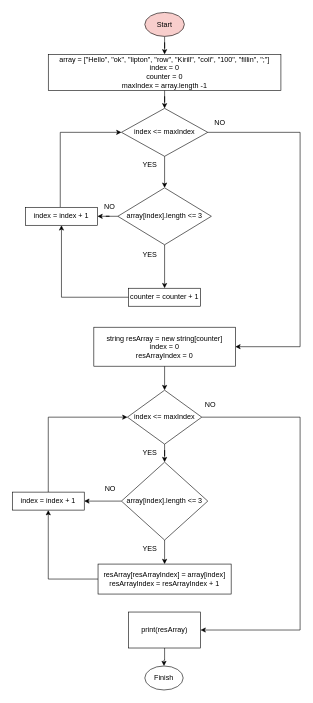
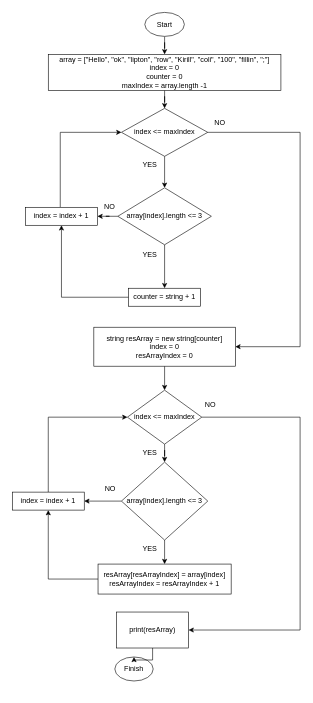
node "Start": fillcolor #f8cecc -> #ffffff
node "counter = counter + 1": label "counter = counter + 1" -> "counter = string + 1"
node "print(resArray)": moved (165, 630) -> (153, 630)
node "Finish": moved (164, 678) -> (134, 669)
